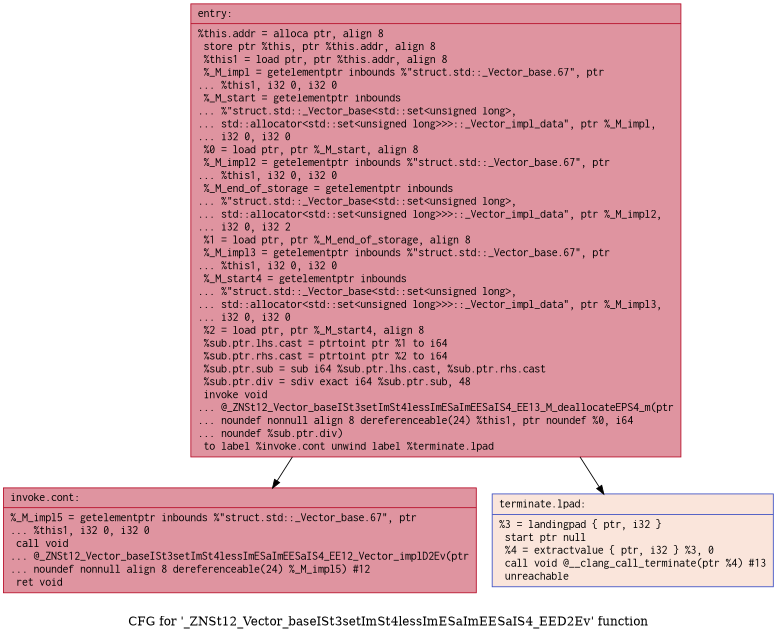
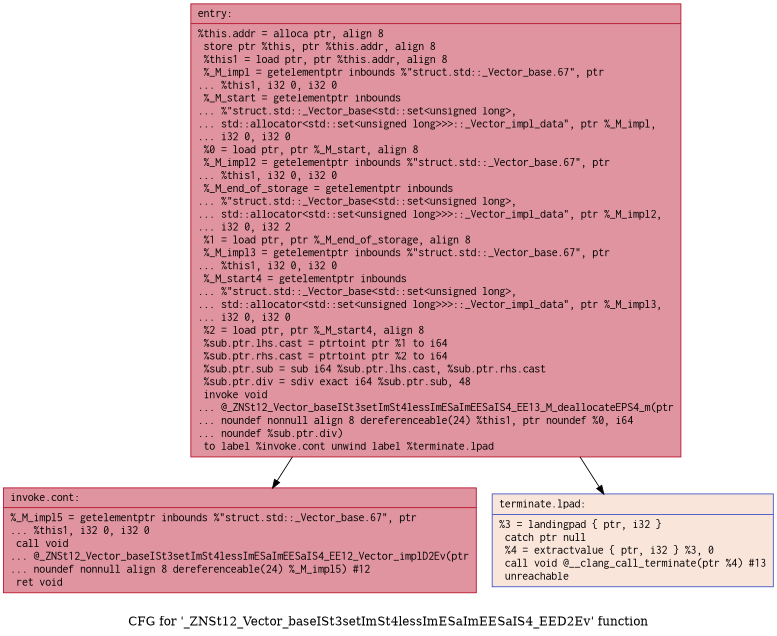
node "terminate.lpad:": text "start ptr null" -> "catch ptr null"
